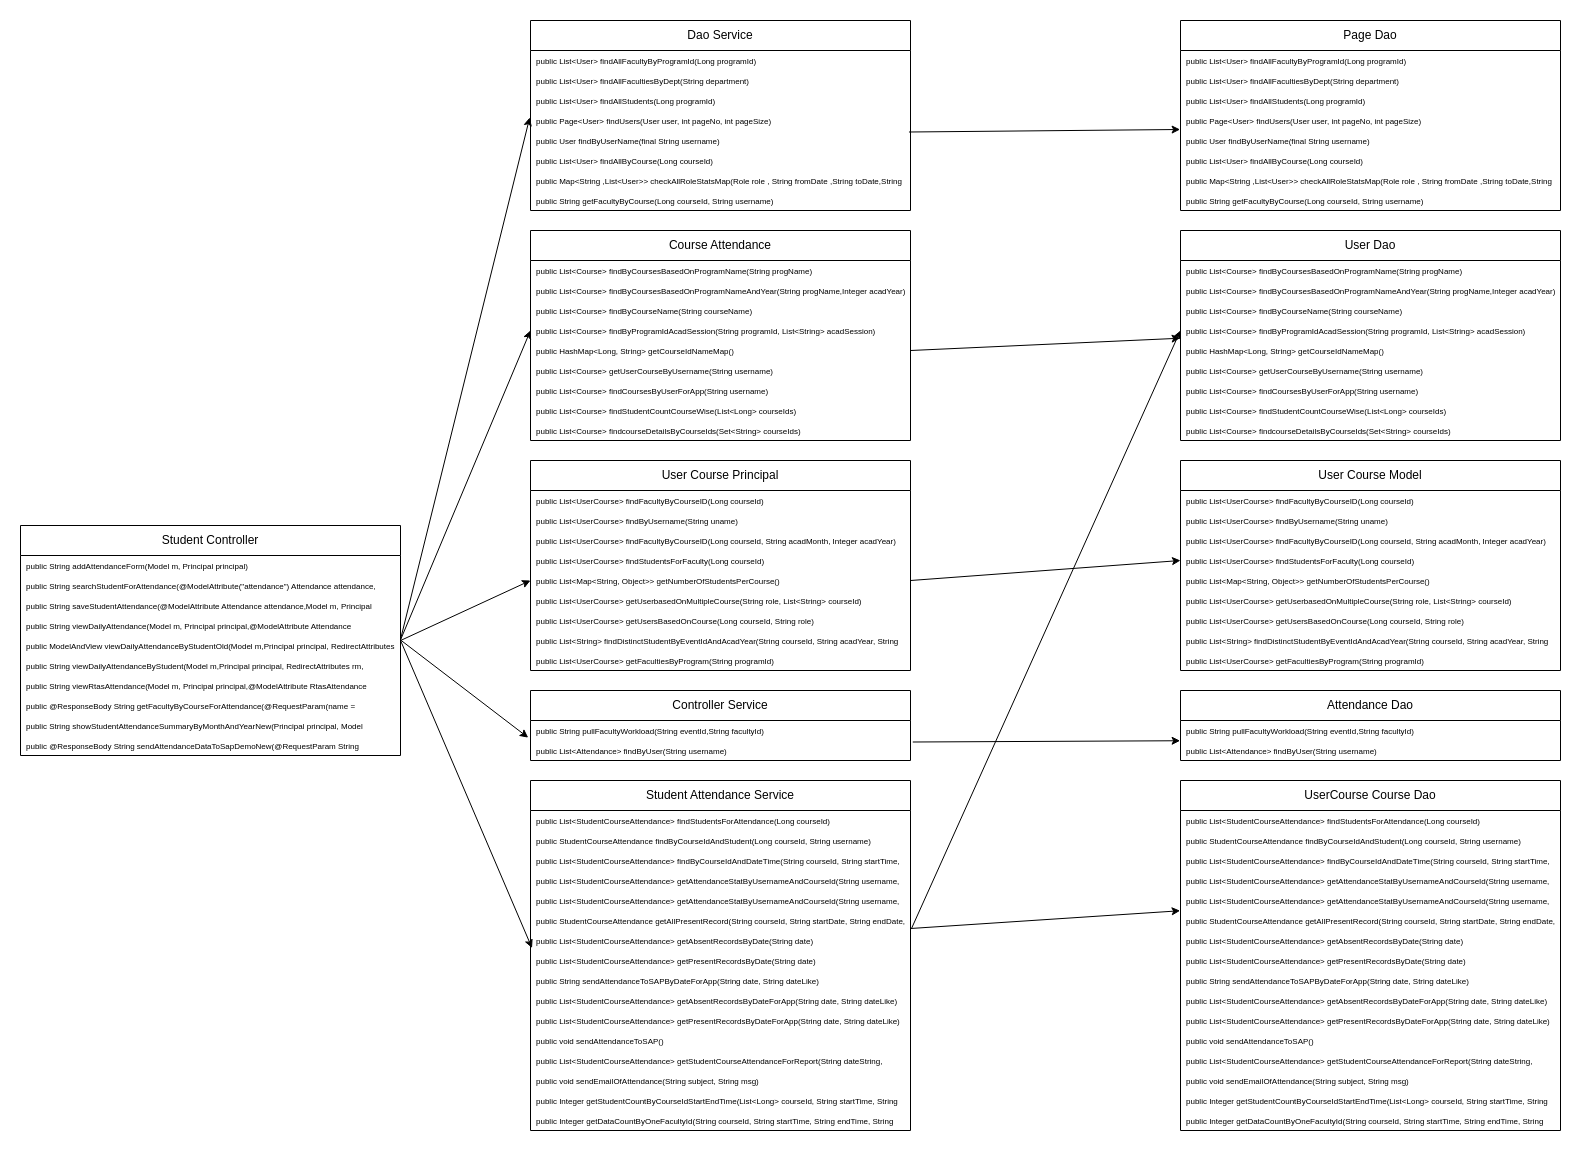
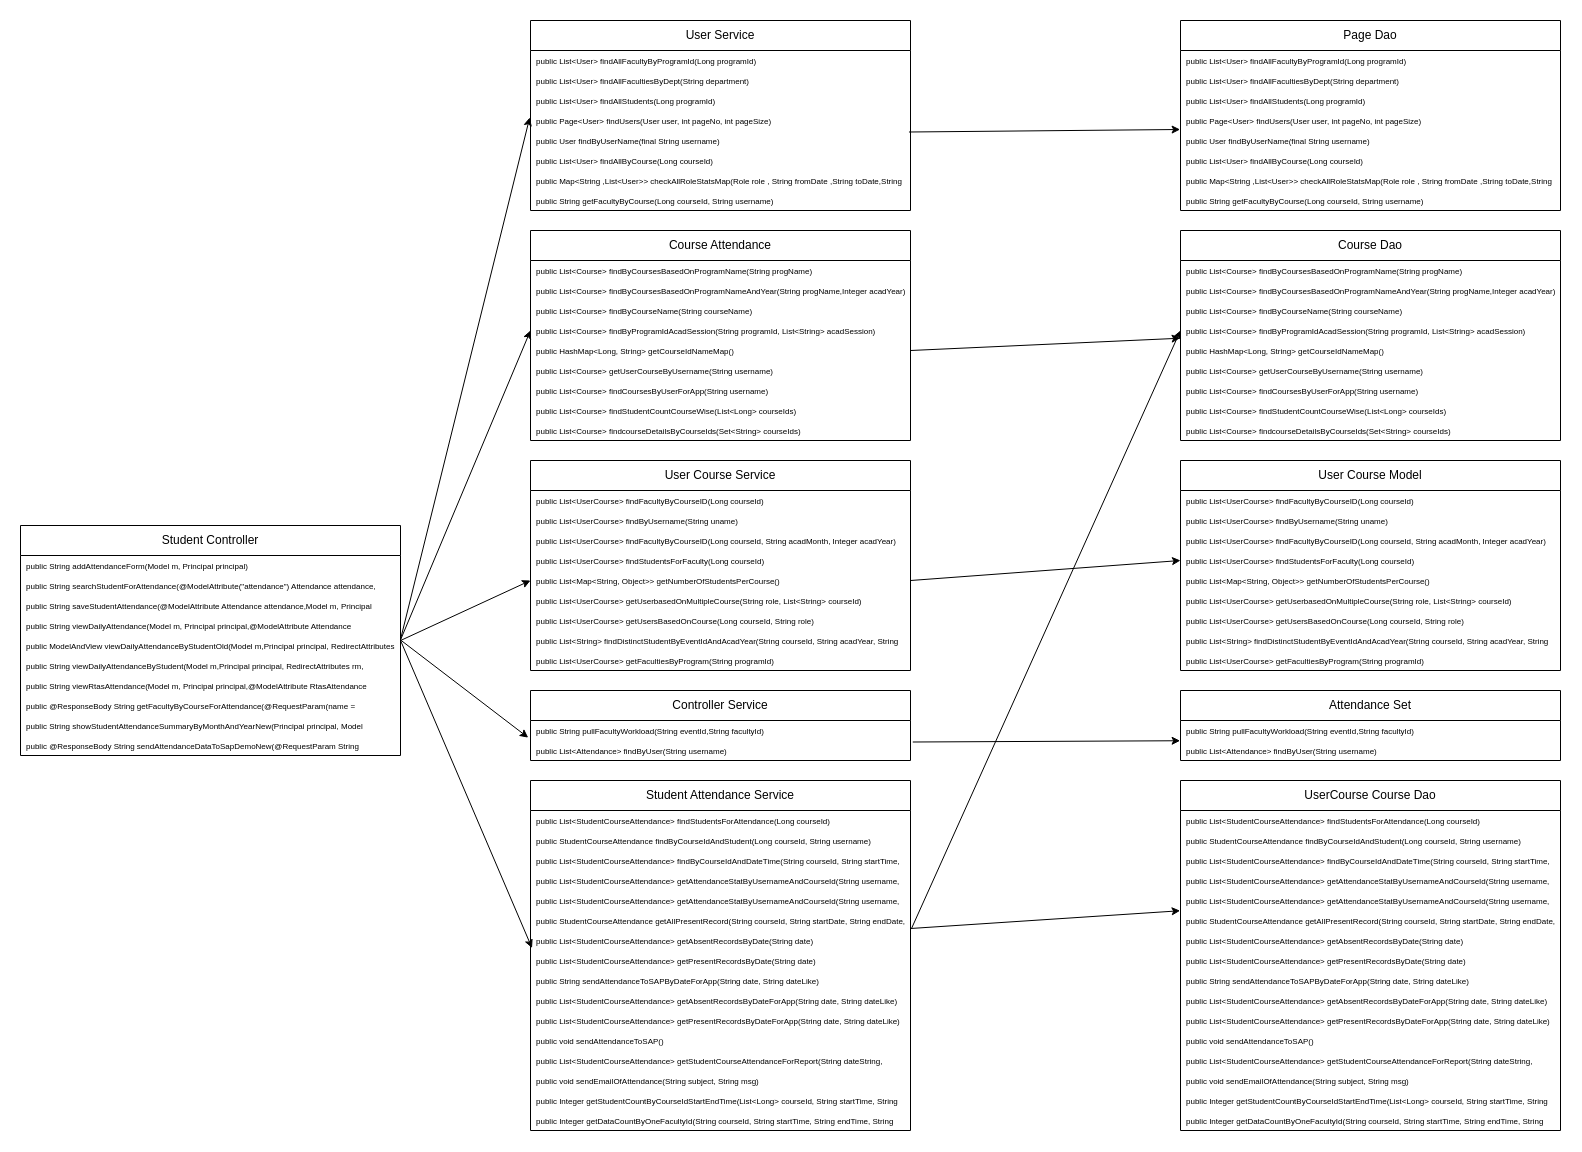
node "Dao Service": label "Dao Service" -> "User Service"
node "User Dao": label "User Dao" -> "Course Dao"
node "User Course Principal": label "User Course Principal" -> "User Course Service"
node "Attendance Dao": label "Attendance Dao" -> "Attendance Set"
